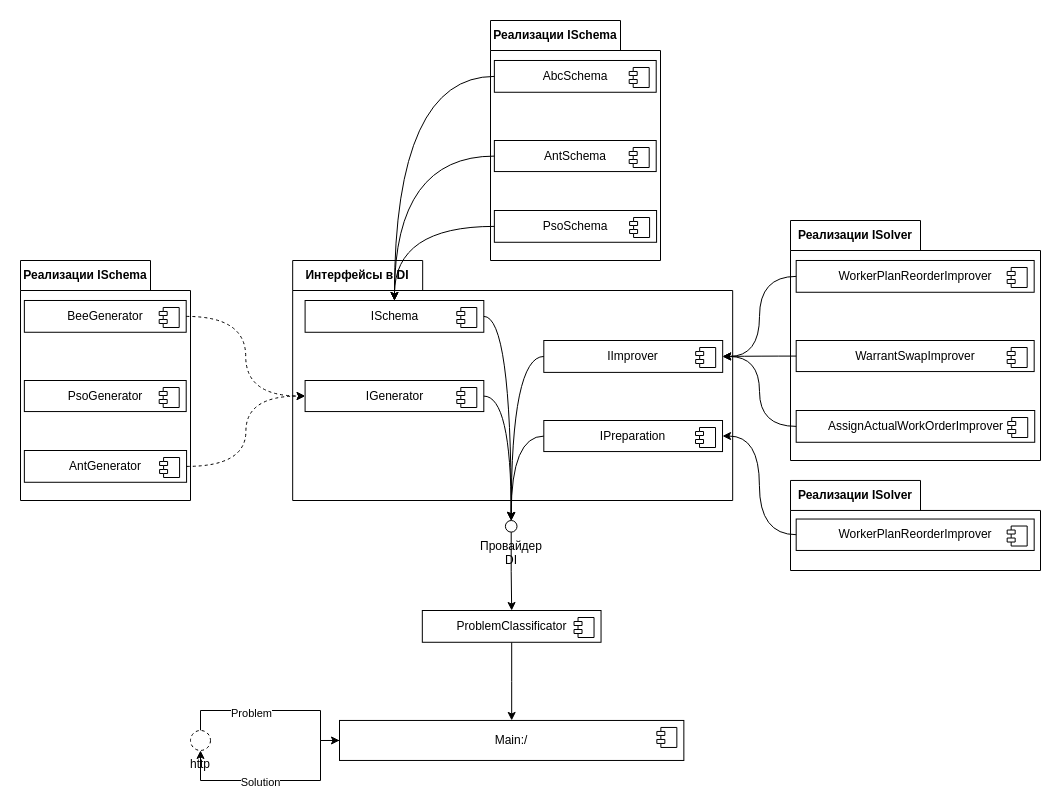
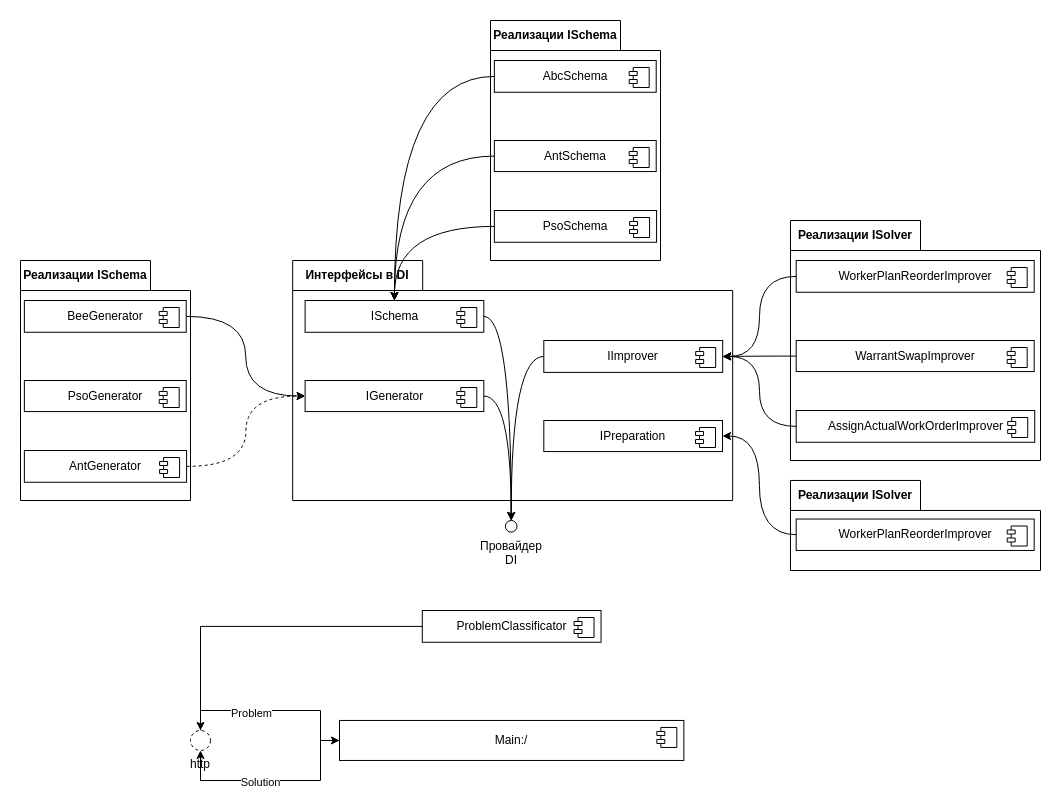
edge "BeeGenerator" -> "IGenerator": style dashed -> solid
edge "IPreparation" -> "Провайдер DI": removed
edge "Провайдер DI" -> "ProblemClassificator": removed
edge "ProblemClassificator" -> "Main:/": now "ProblemClassificator" -> "http"
